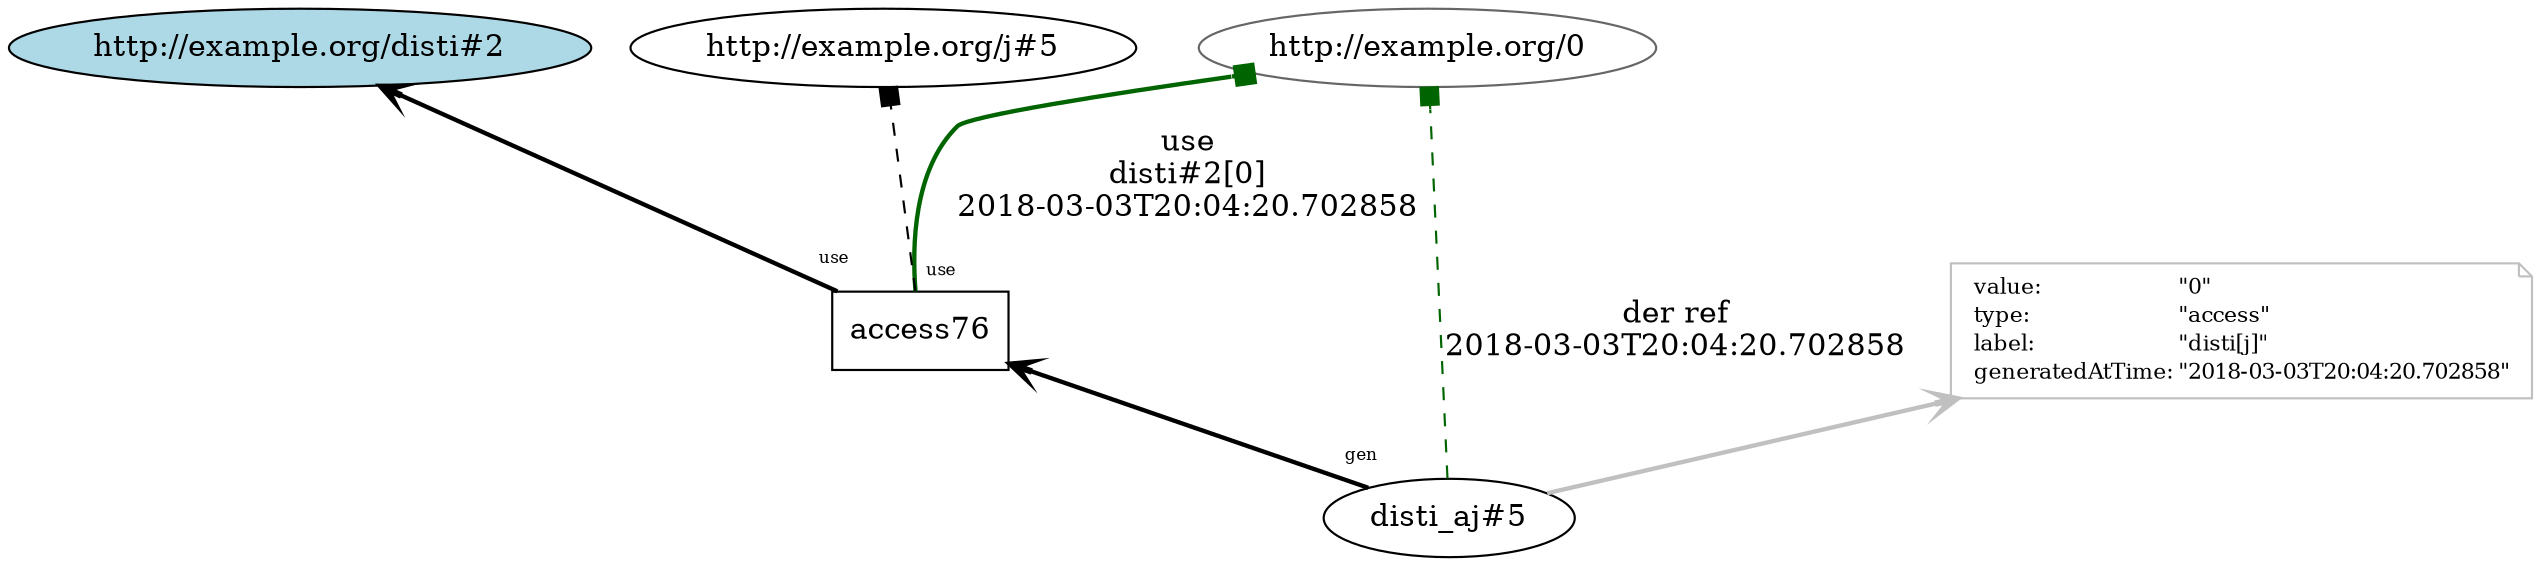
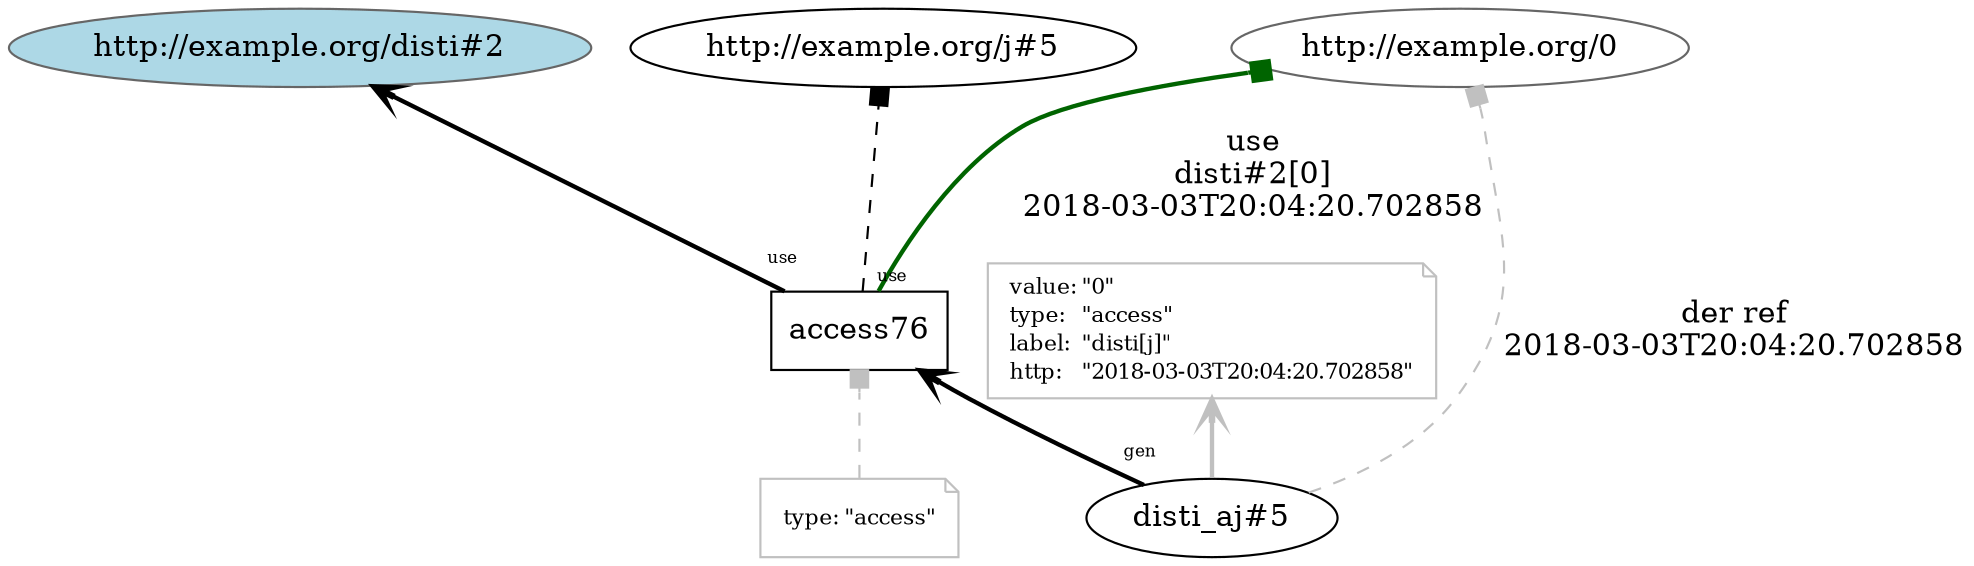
node "http://example.org/disti#2": color black -> gray40
edge "disti_aj#5" -> "http://example.org/0": color darkgreen -> gray
node "value:": text "generatedAtTime:" -> "http:"
node "type:": added
